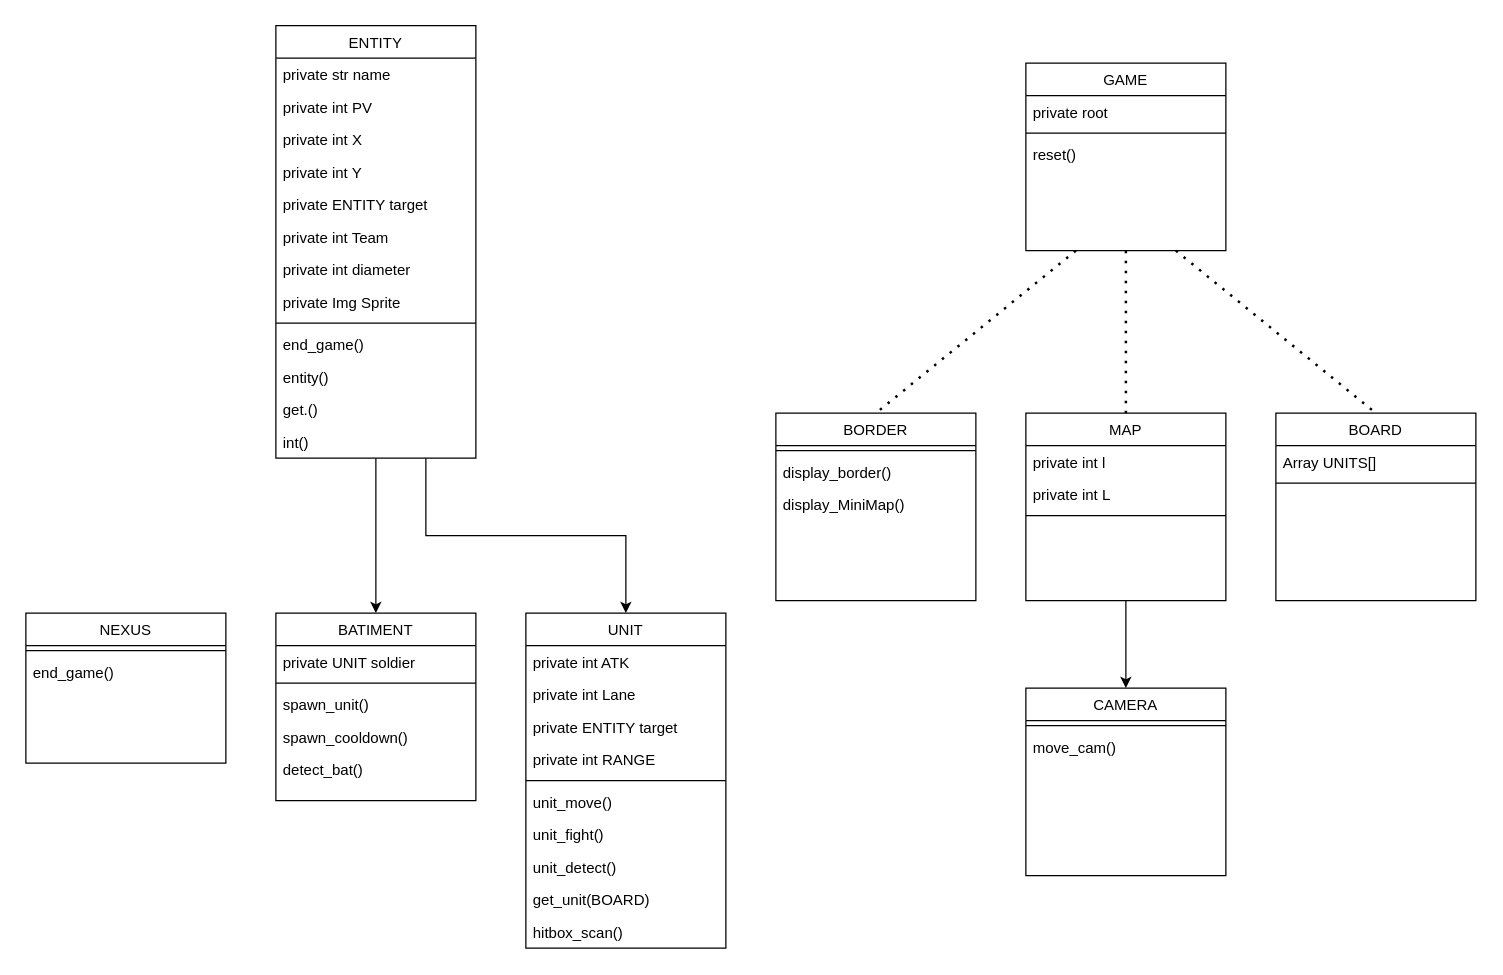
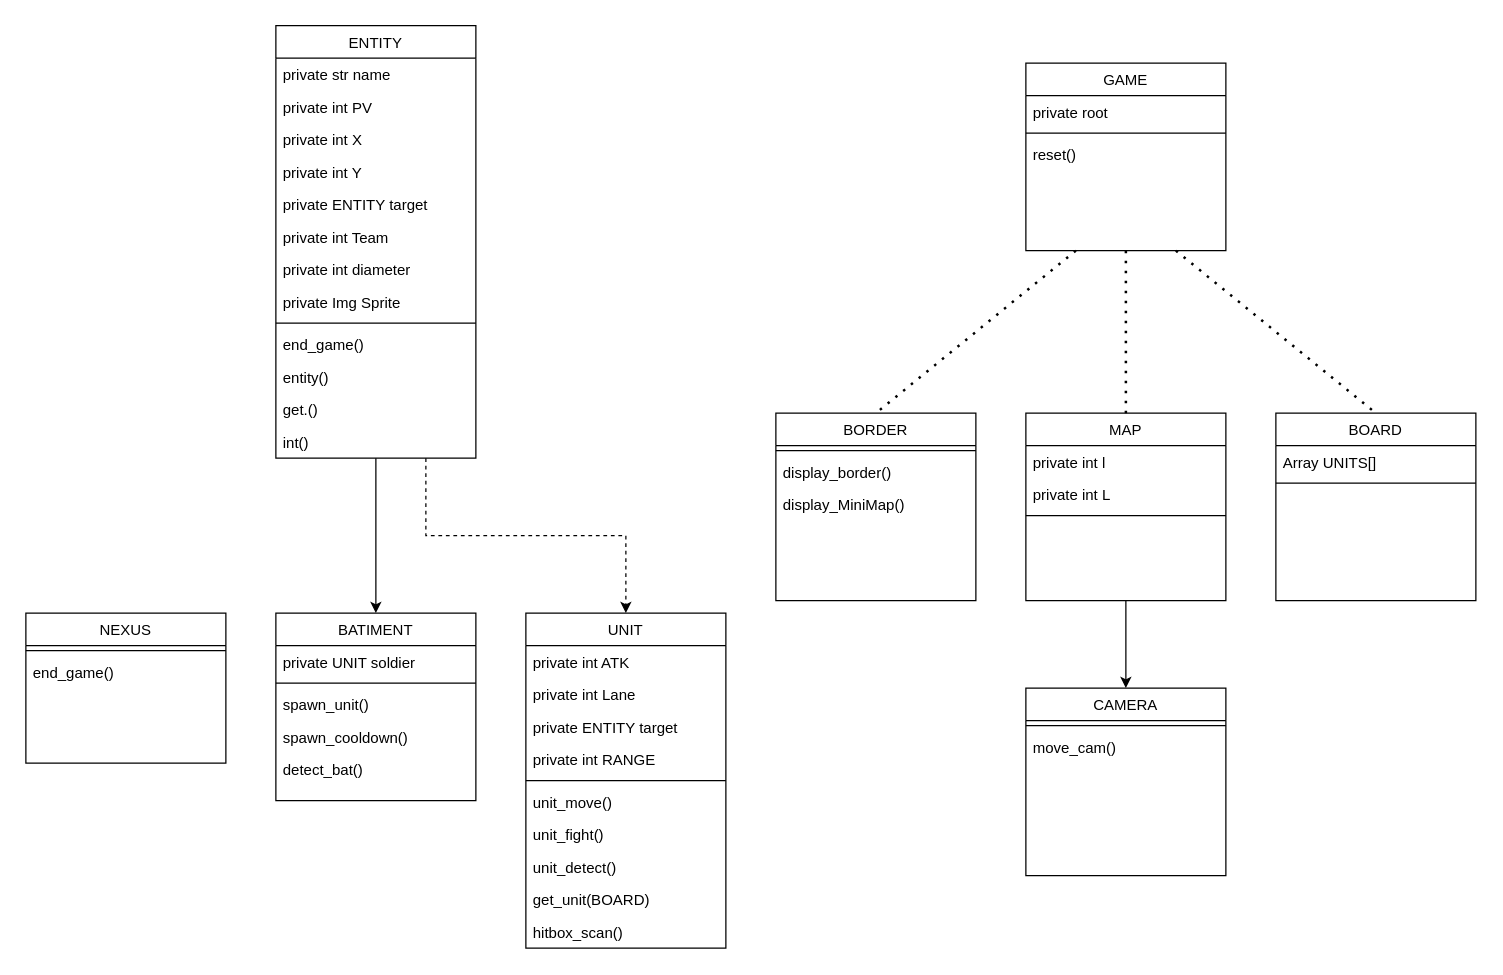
edge "ENTITY" -> "UNIT": style solid -> dashed
